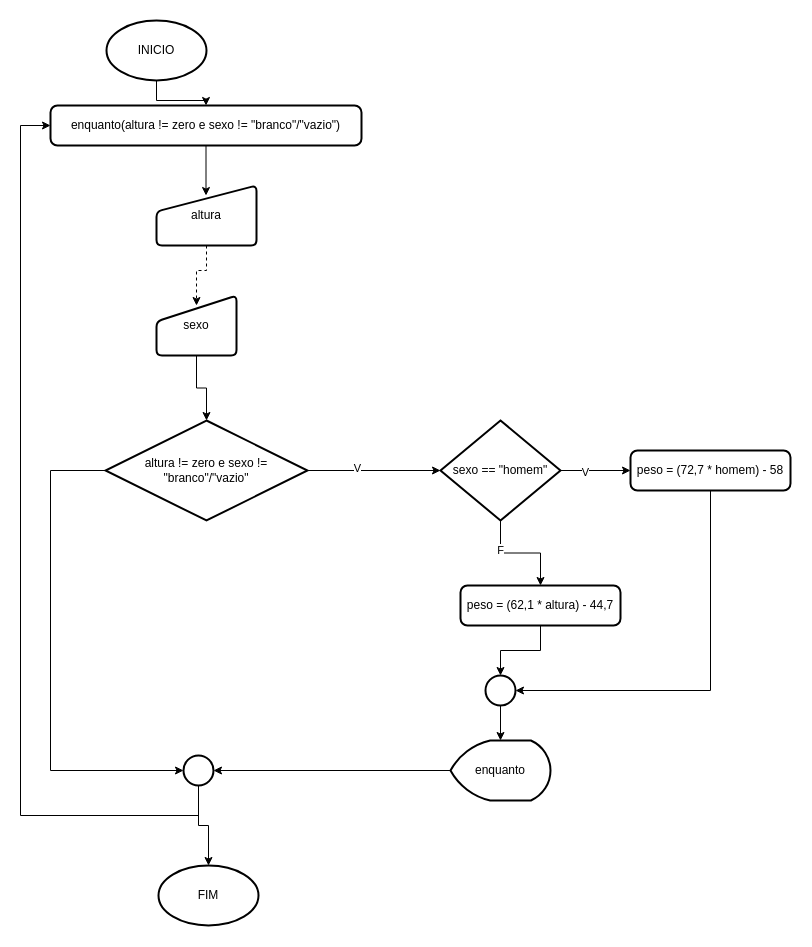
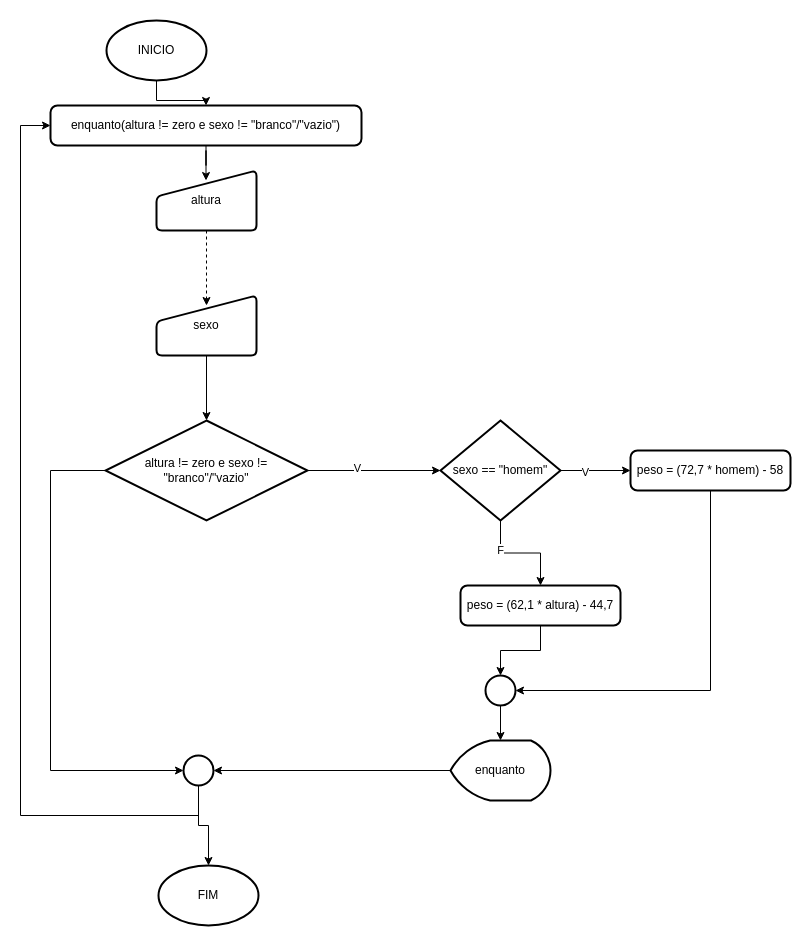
node "altura": moved (207, 216) -> (207, 201)
node "sexo": size 80x60 -> 100x60
